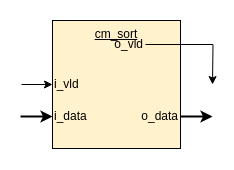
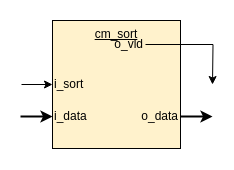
node "i_vld": label "i_vld" -> "i_sort"
